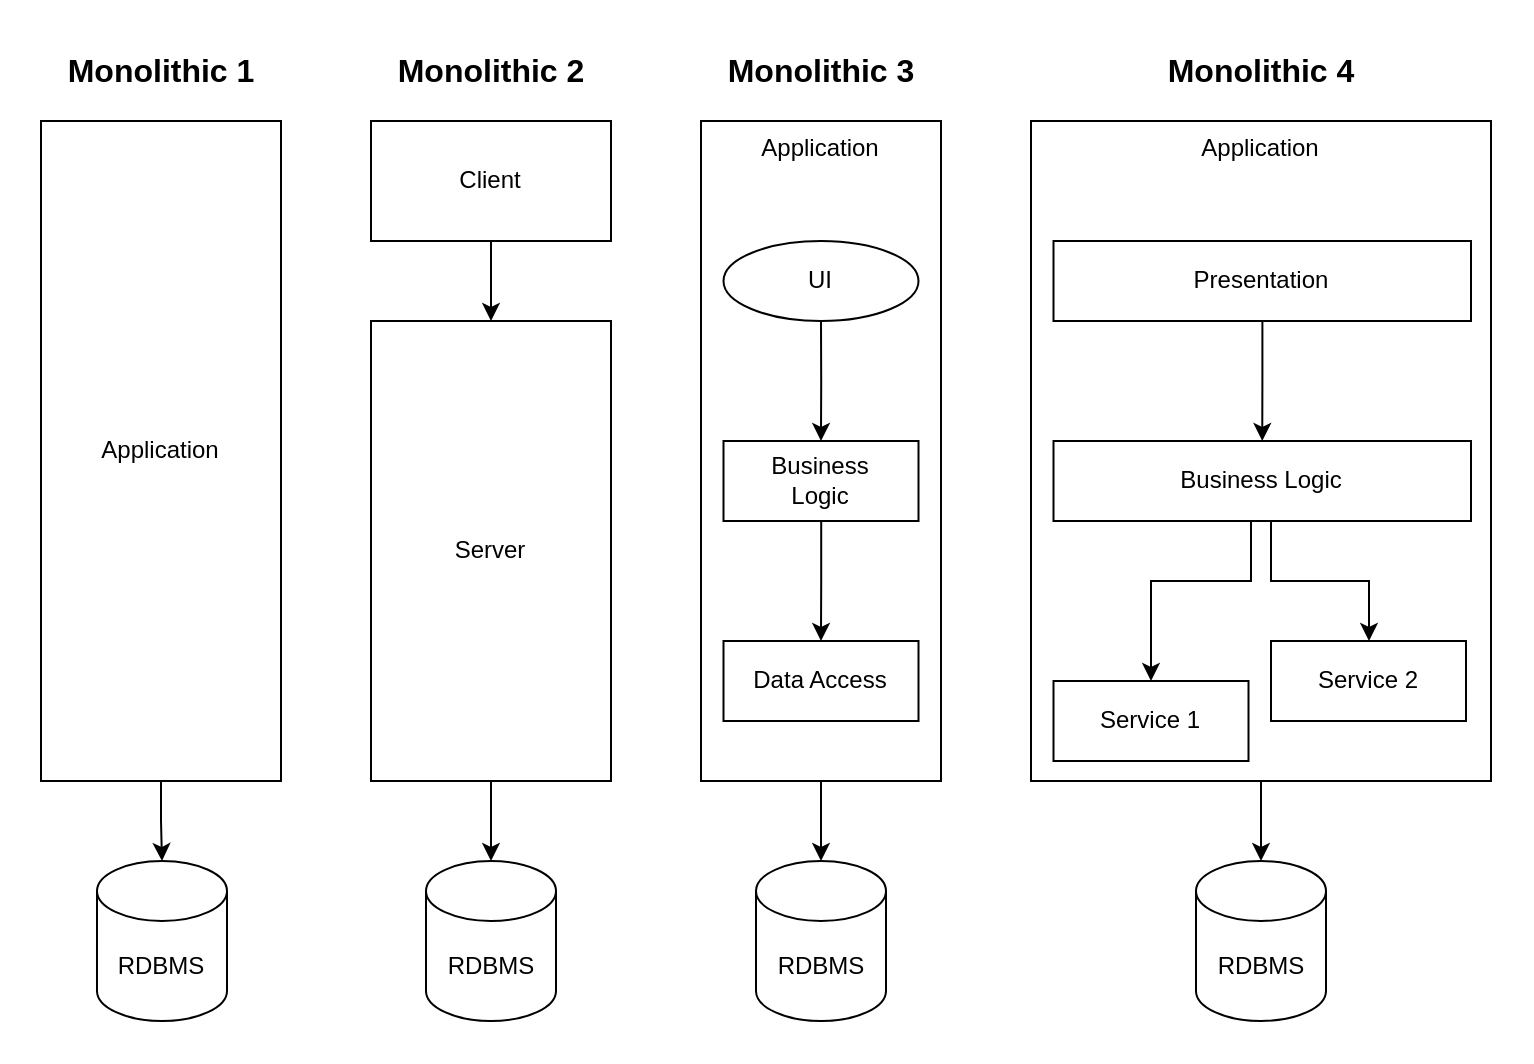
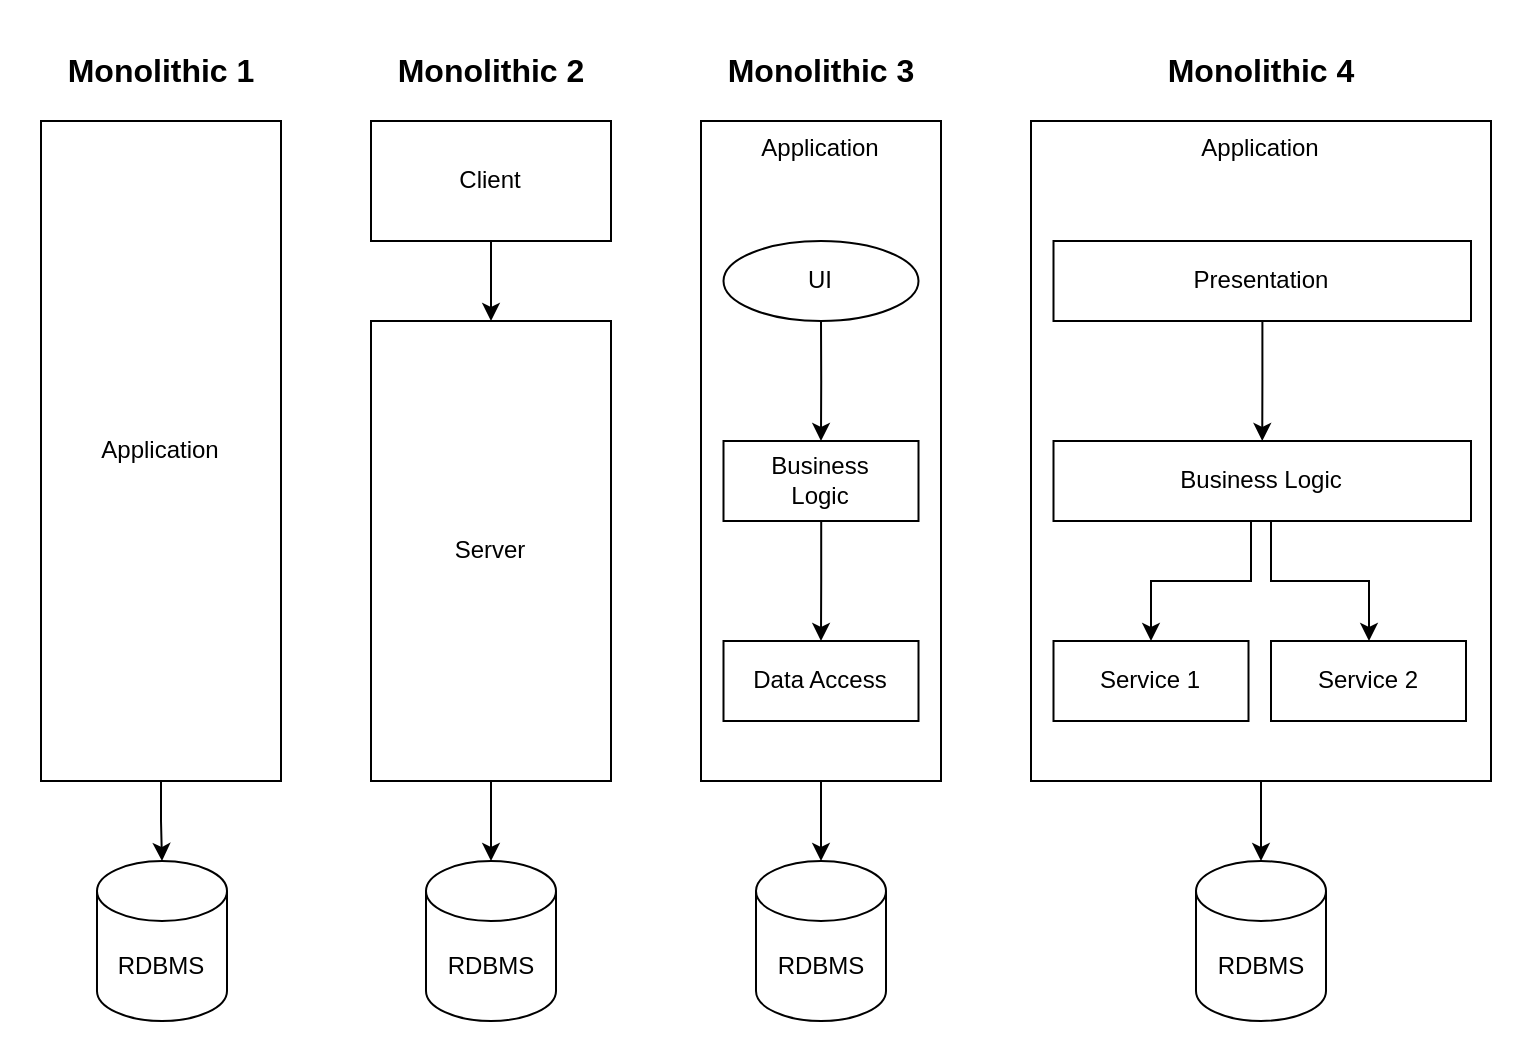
node "Service 1": moved (1151, 721) -> (1151, 681)
